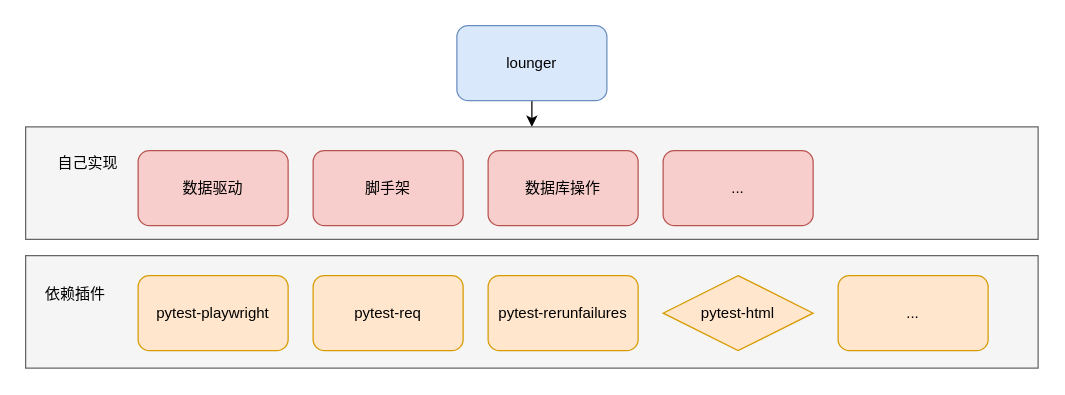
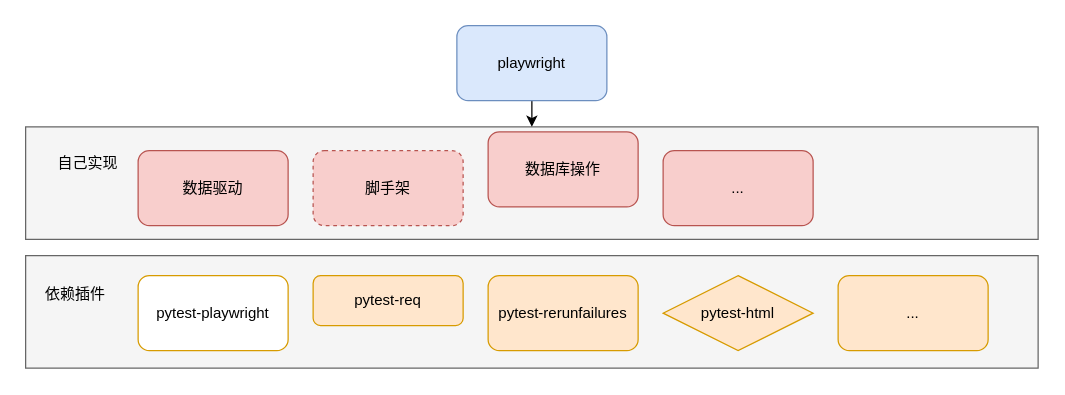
node "lounger": label "lounger" -> "playwright"
node "脚手架": style solid -> dashed
node "数据库操作": moved (563, 188) -> (563, 169)
node "pytest-playwright": fillcolor #ffe6cc -> #ffffff
node "pytest-req": size 150x75 -> 150x50
